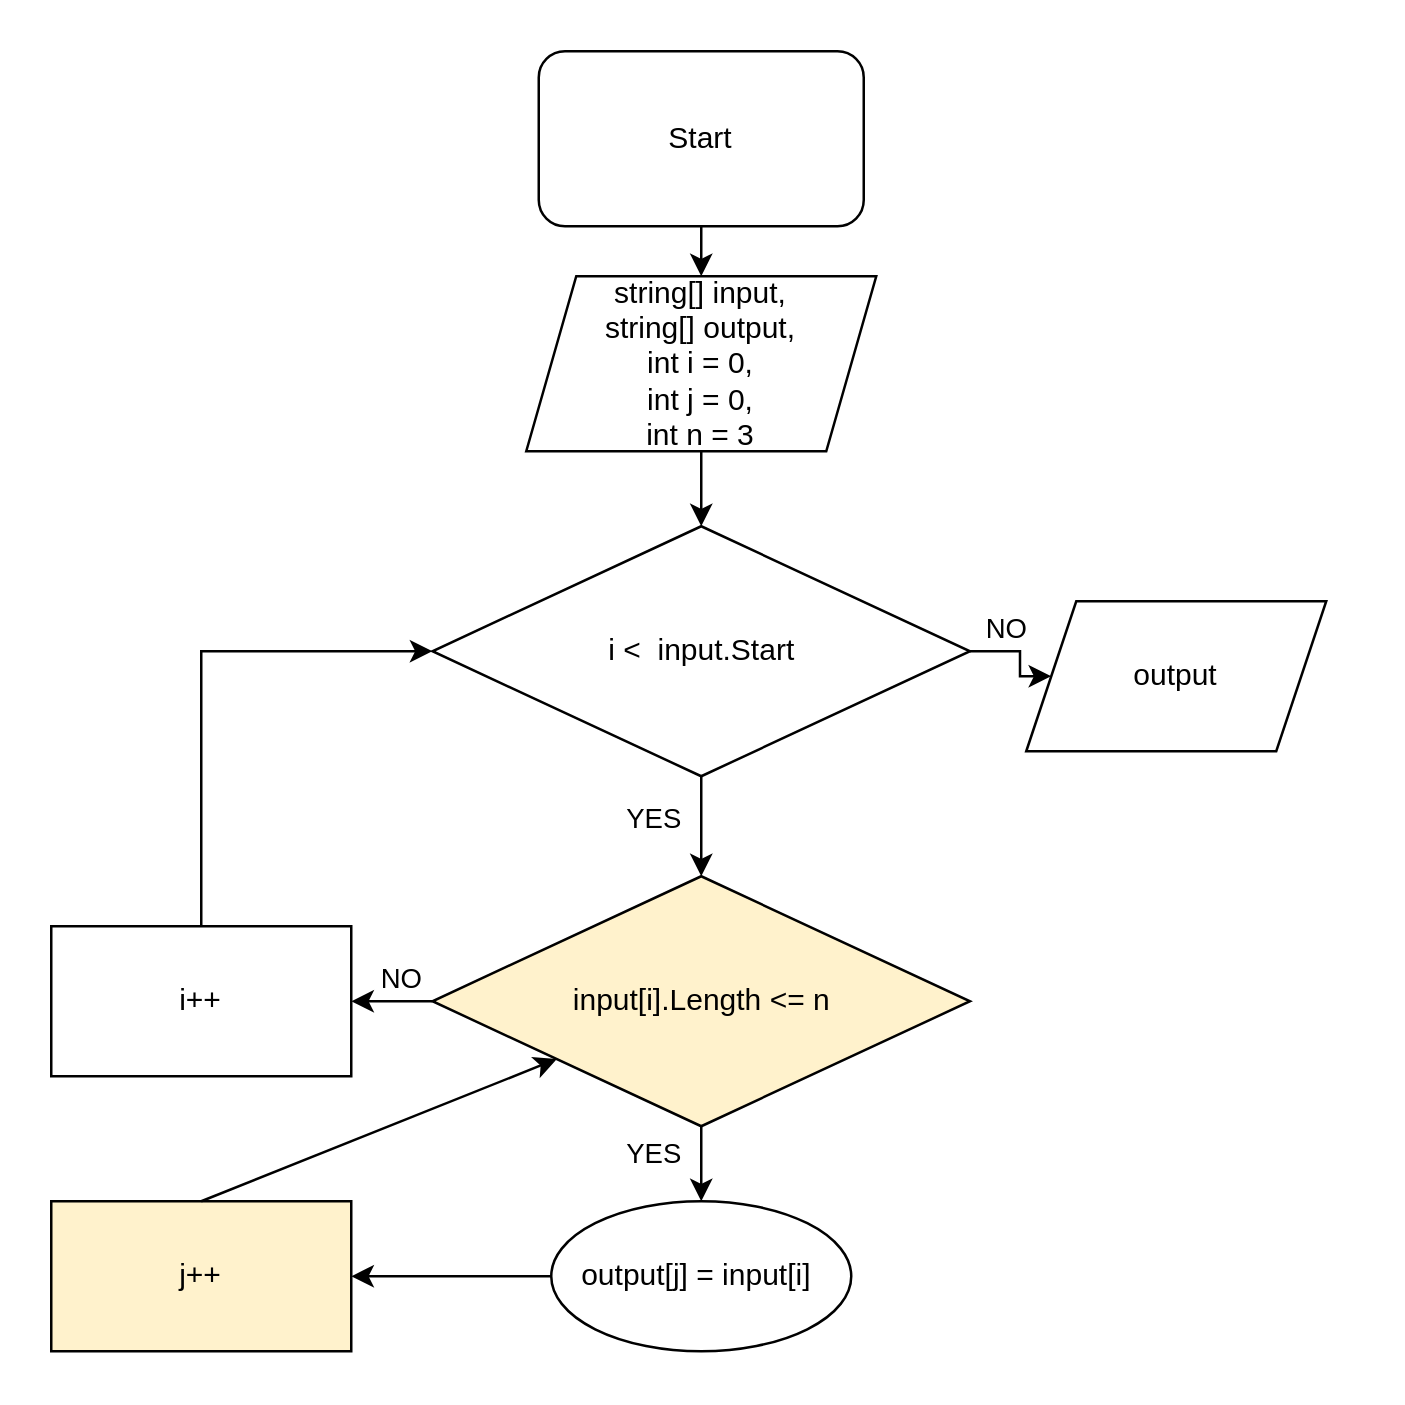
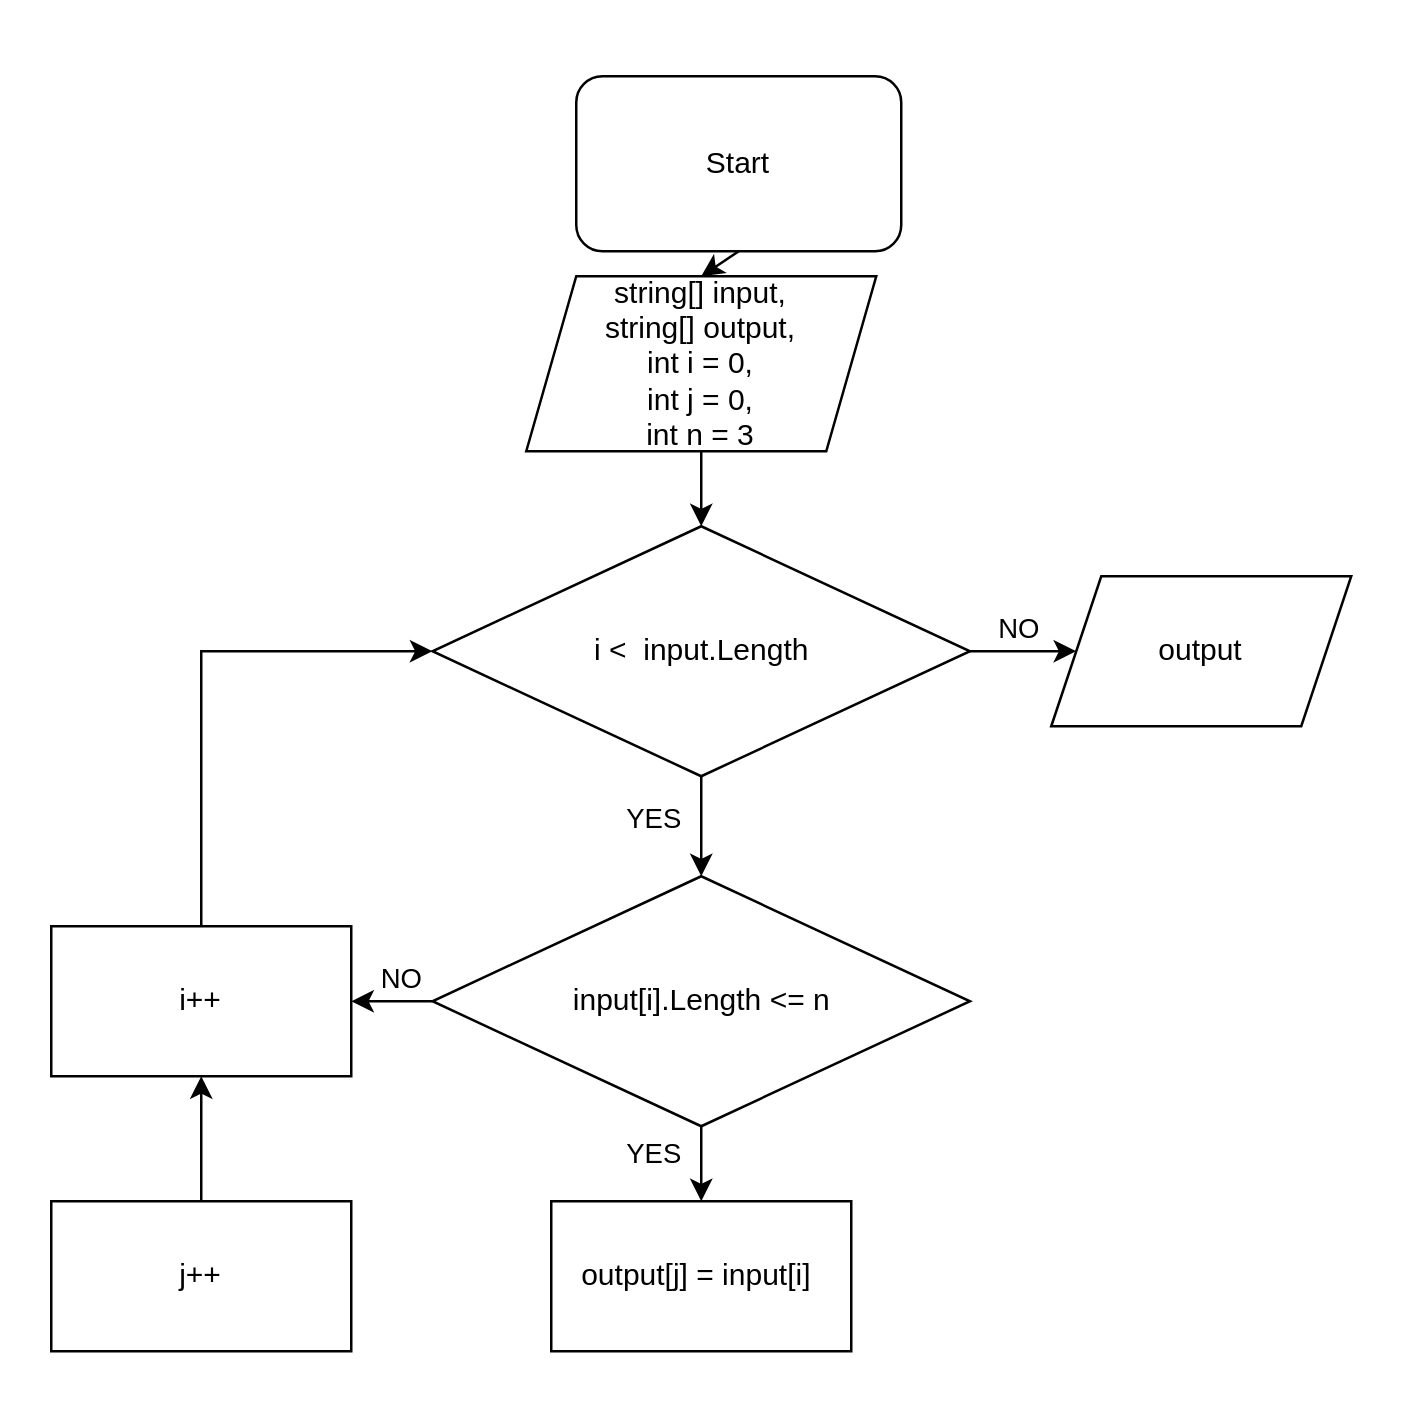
node "Start": moved (701, 139) -> (739, 164)
node "i < input.Start": label "i < input.Start" -> "i < input.Length"
node "output": moved (1176, 676) -> (1201, 651)
node "input[i].Length <= n": fillcolor #fff2cc -> #ffffff
edge "j++" -> "input[i].Length <= n": now "j++" -> "i++"
node "j++": fillcolor #fff2cc -> #ffffff
edge "output[j] = input[i]" -> "j++": removed
node "output[j] = input[i]": shape ellipse -> rectangle
